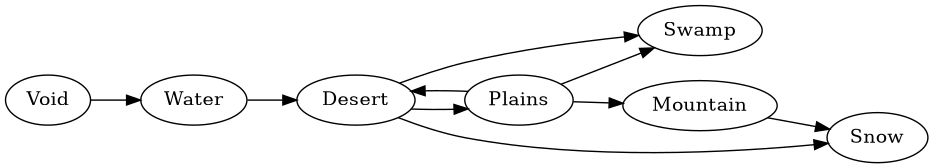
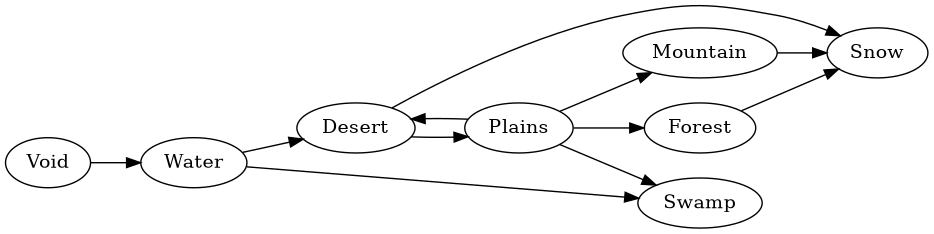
edge "Desert" -> "Swamp": now "Water" -> "Swamp"
node "Forest": added
